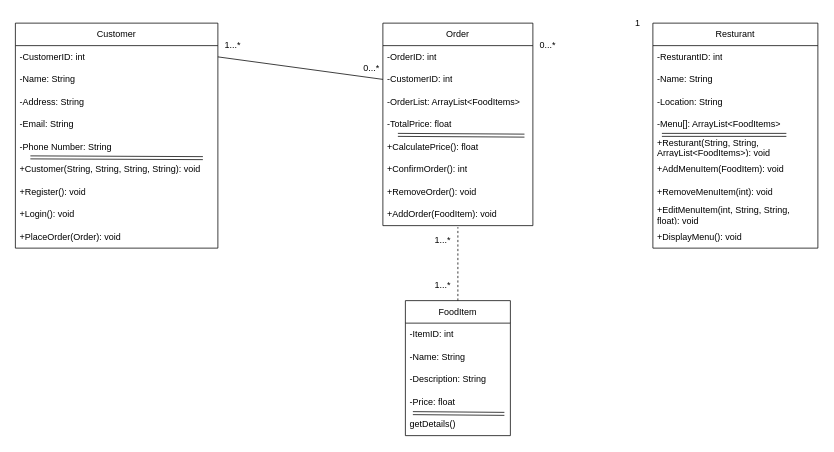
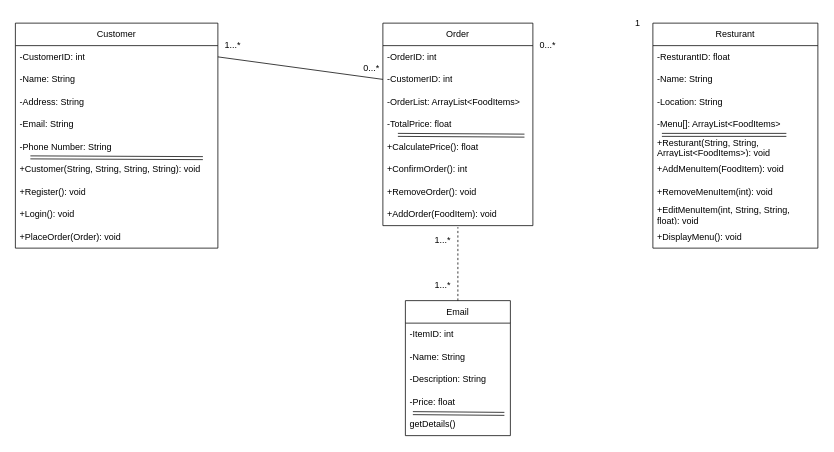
node "-ResturantID: int": label "-ResturantID: int" -> "-ResturantID: float"
node "FoodItem": label "FoodItem" -> "Email"
